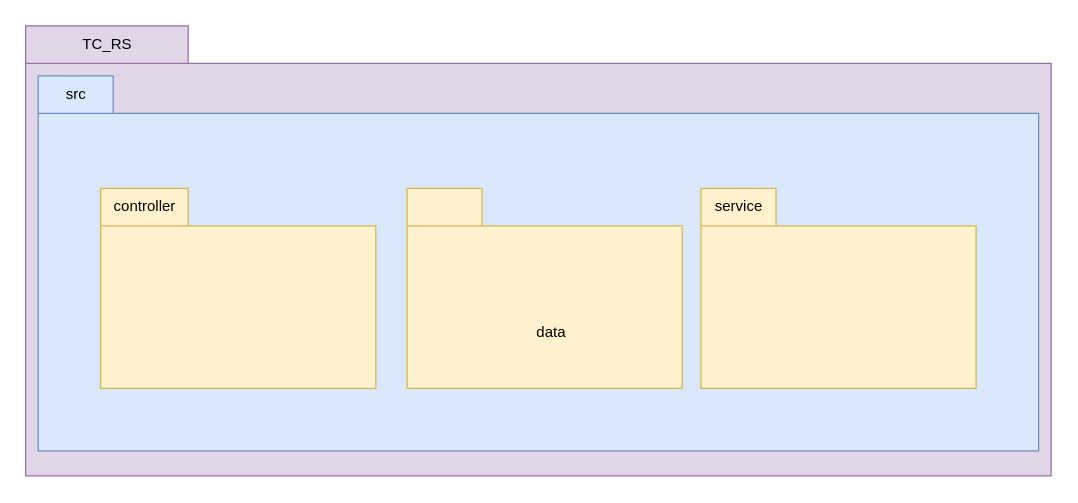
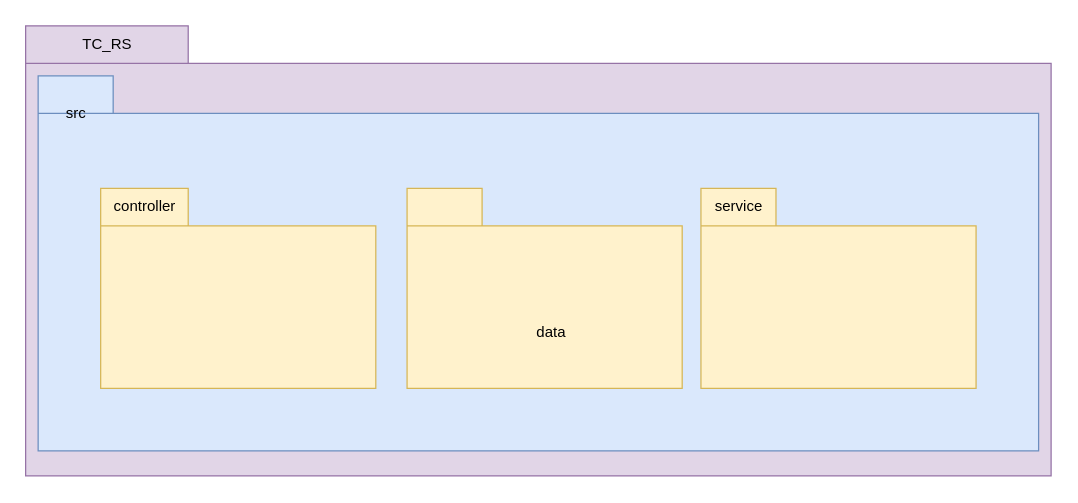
node "src": moved (76, 94) -> (76, 113)
